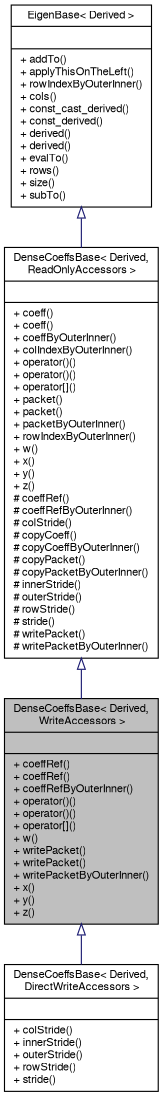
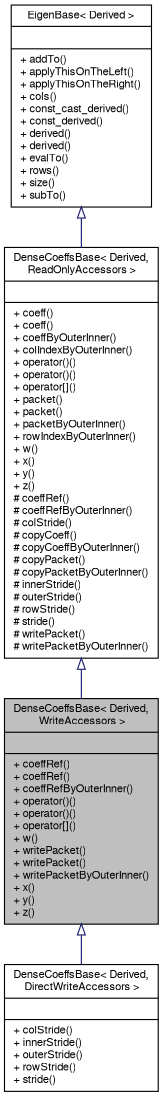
node "EigenBase< Derived >": text "+ rowIndexByOuterInner()" -> "+ applyThisOnTheRight()"
